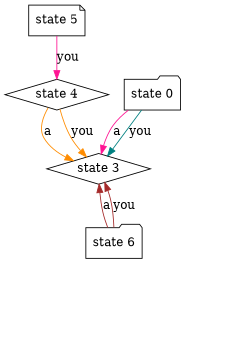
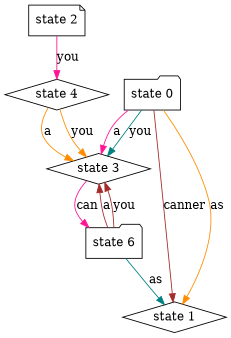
node "state 5": label "state 5" -> "state 2"
edge "state 3" -> "state 6": added, label "can"
node "state 1": added
